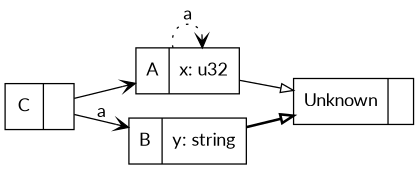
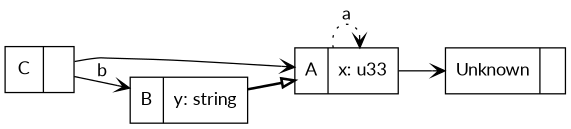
node "A": text "x: u32" -> "x: u33"
edge "A" -> "Unknown": arrowhead onormal -> vee
edge "C" -> "B": label "a" -> "b"
edge "B" -> "Unknown": now "B" -> "A"
